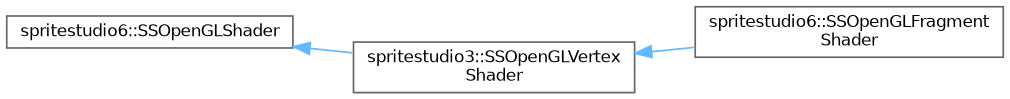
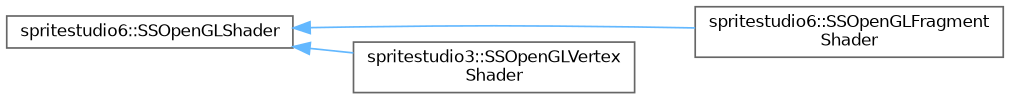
edge "spritestudio6::SSOpenGLFragment Shader" -> "spritestudio3::SSOpenGLVertex Shader": now "spritestudio6::SSOpenGLFragment Shader" -> "spritestudio6::SSOpenGLShader"
